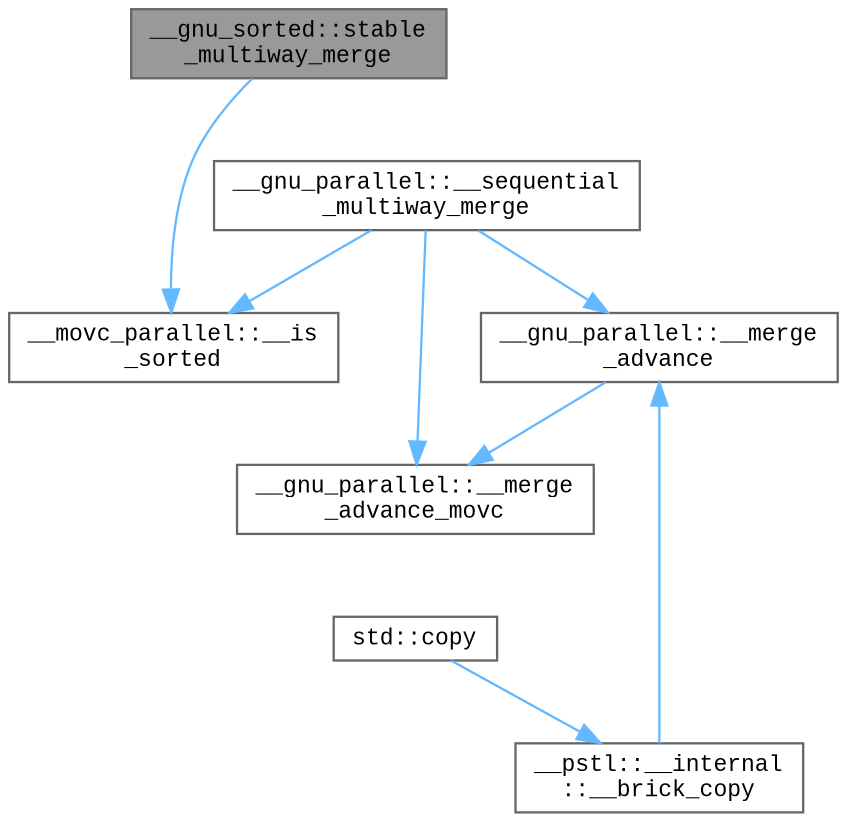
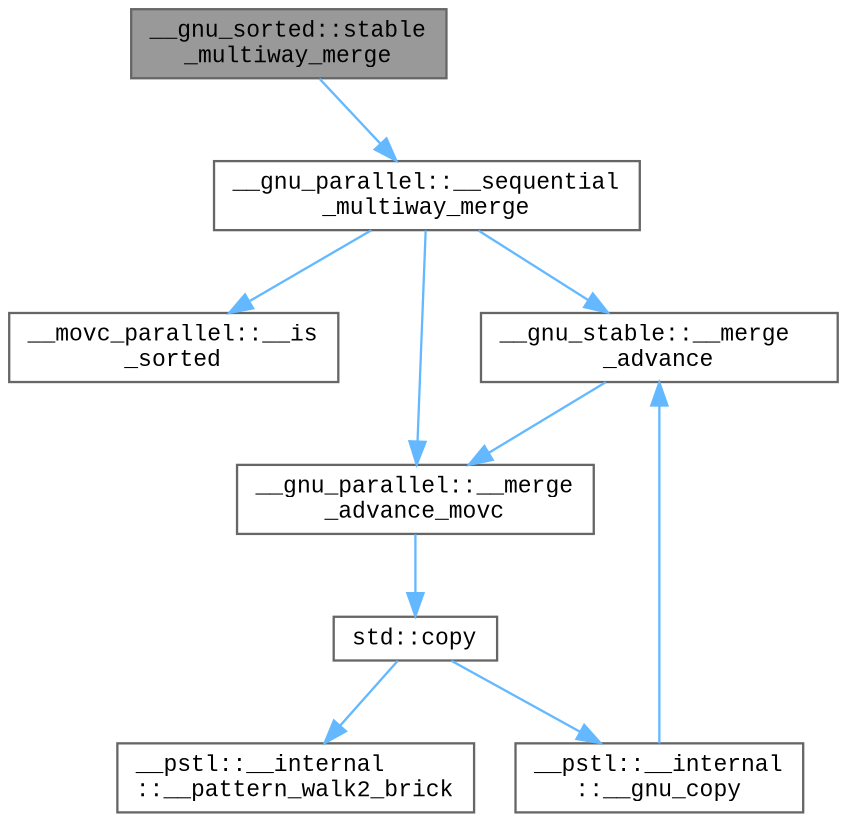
edge "__gnu_sorted::stable _multiway_merge" -> "__movc_parallel::__is _sorted": now "__gnu_sorted::stable _multiway_merge" -> "__gnu_parallel::__sequential _multiway_merge"
node "__gnu_parallel::__merge _advance": label "__gnu_parallel::__merge _advance" -> "__gnu_stable::__merge _advance"
edge "__gnu_parallel::__merge _advance_movc" -> "std::copy": added
node "__pstl::__internal ::__pattern_walk2_brick": added
node "__pstl::__internal ::__brick_copy": label "__pstl::__internal ::__brick_copy" -> "__pstl::__internal ::__gnu_copy"
